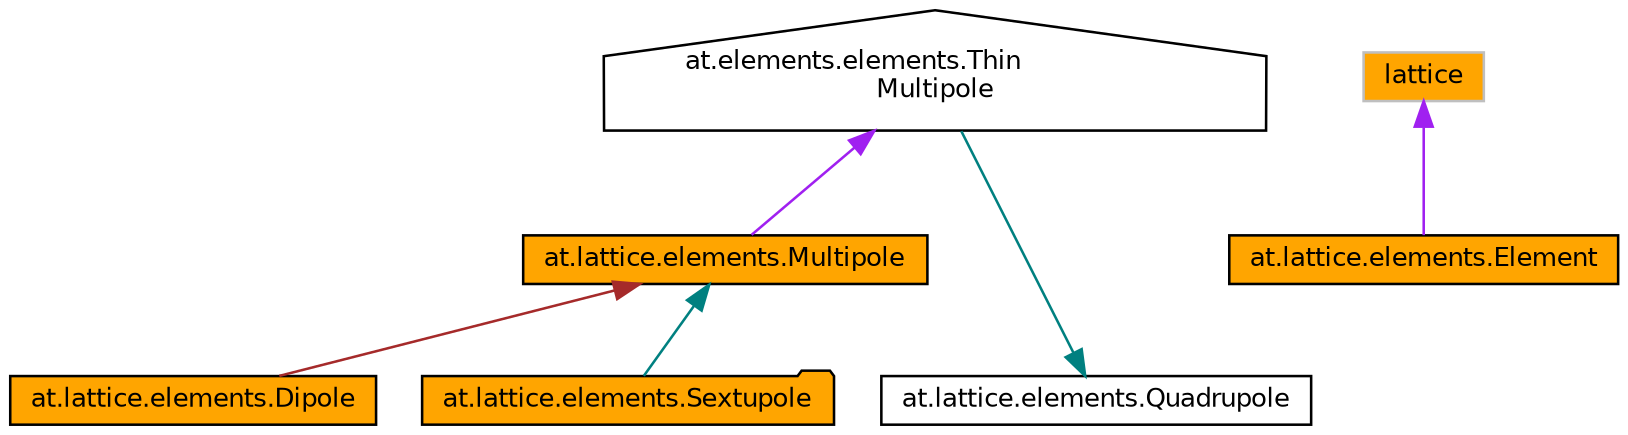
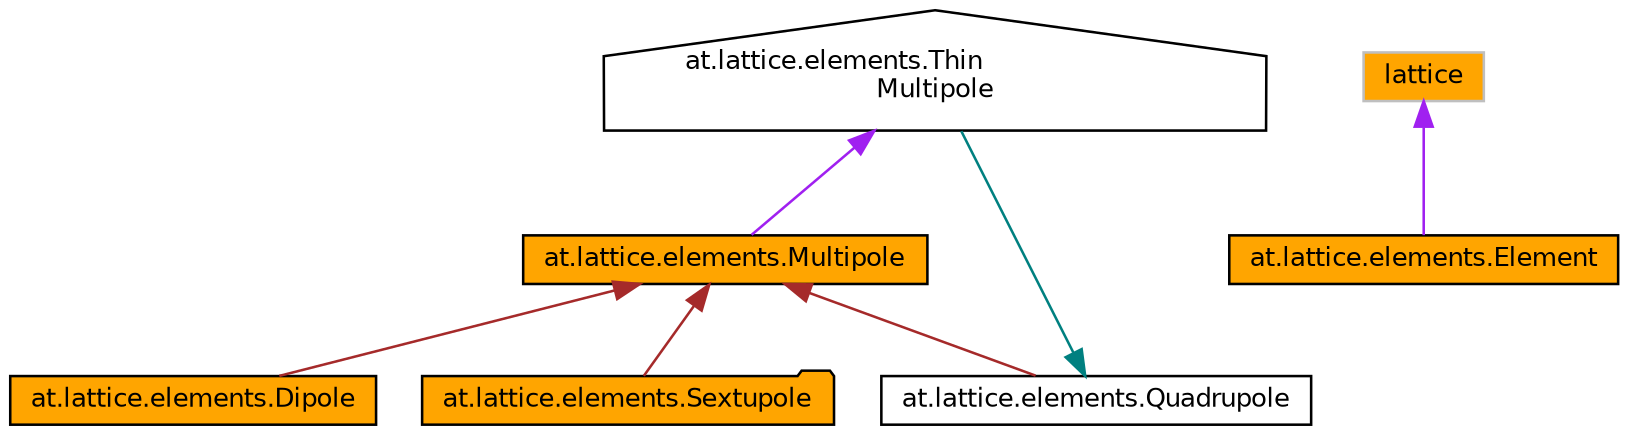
node "at.elements.elements.Thin Multipole": label "at.elements.elements.Thin Multipole" -> "at.lattice.elements.Thin Multipole"
edge "at.lattice.elements.Quadrupole" -> "at.lattice.elements.Multipole": added
edge "at.lattice.elements.Sextupole" -> "at.lattice.elements.Multipole": color teal -> brown
